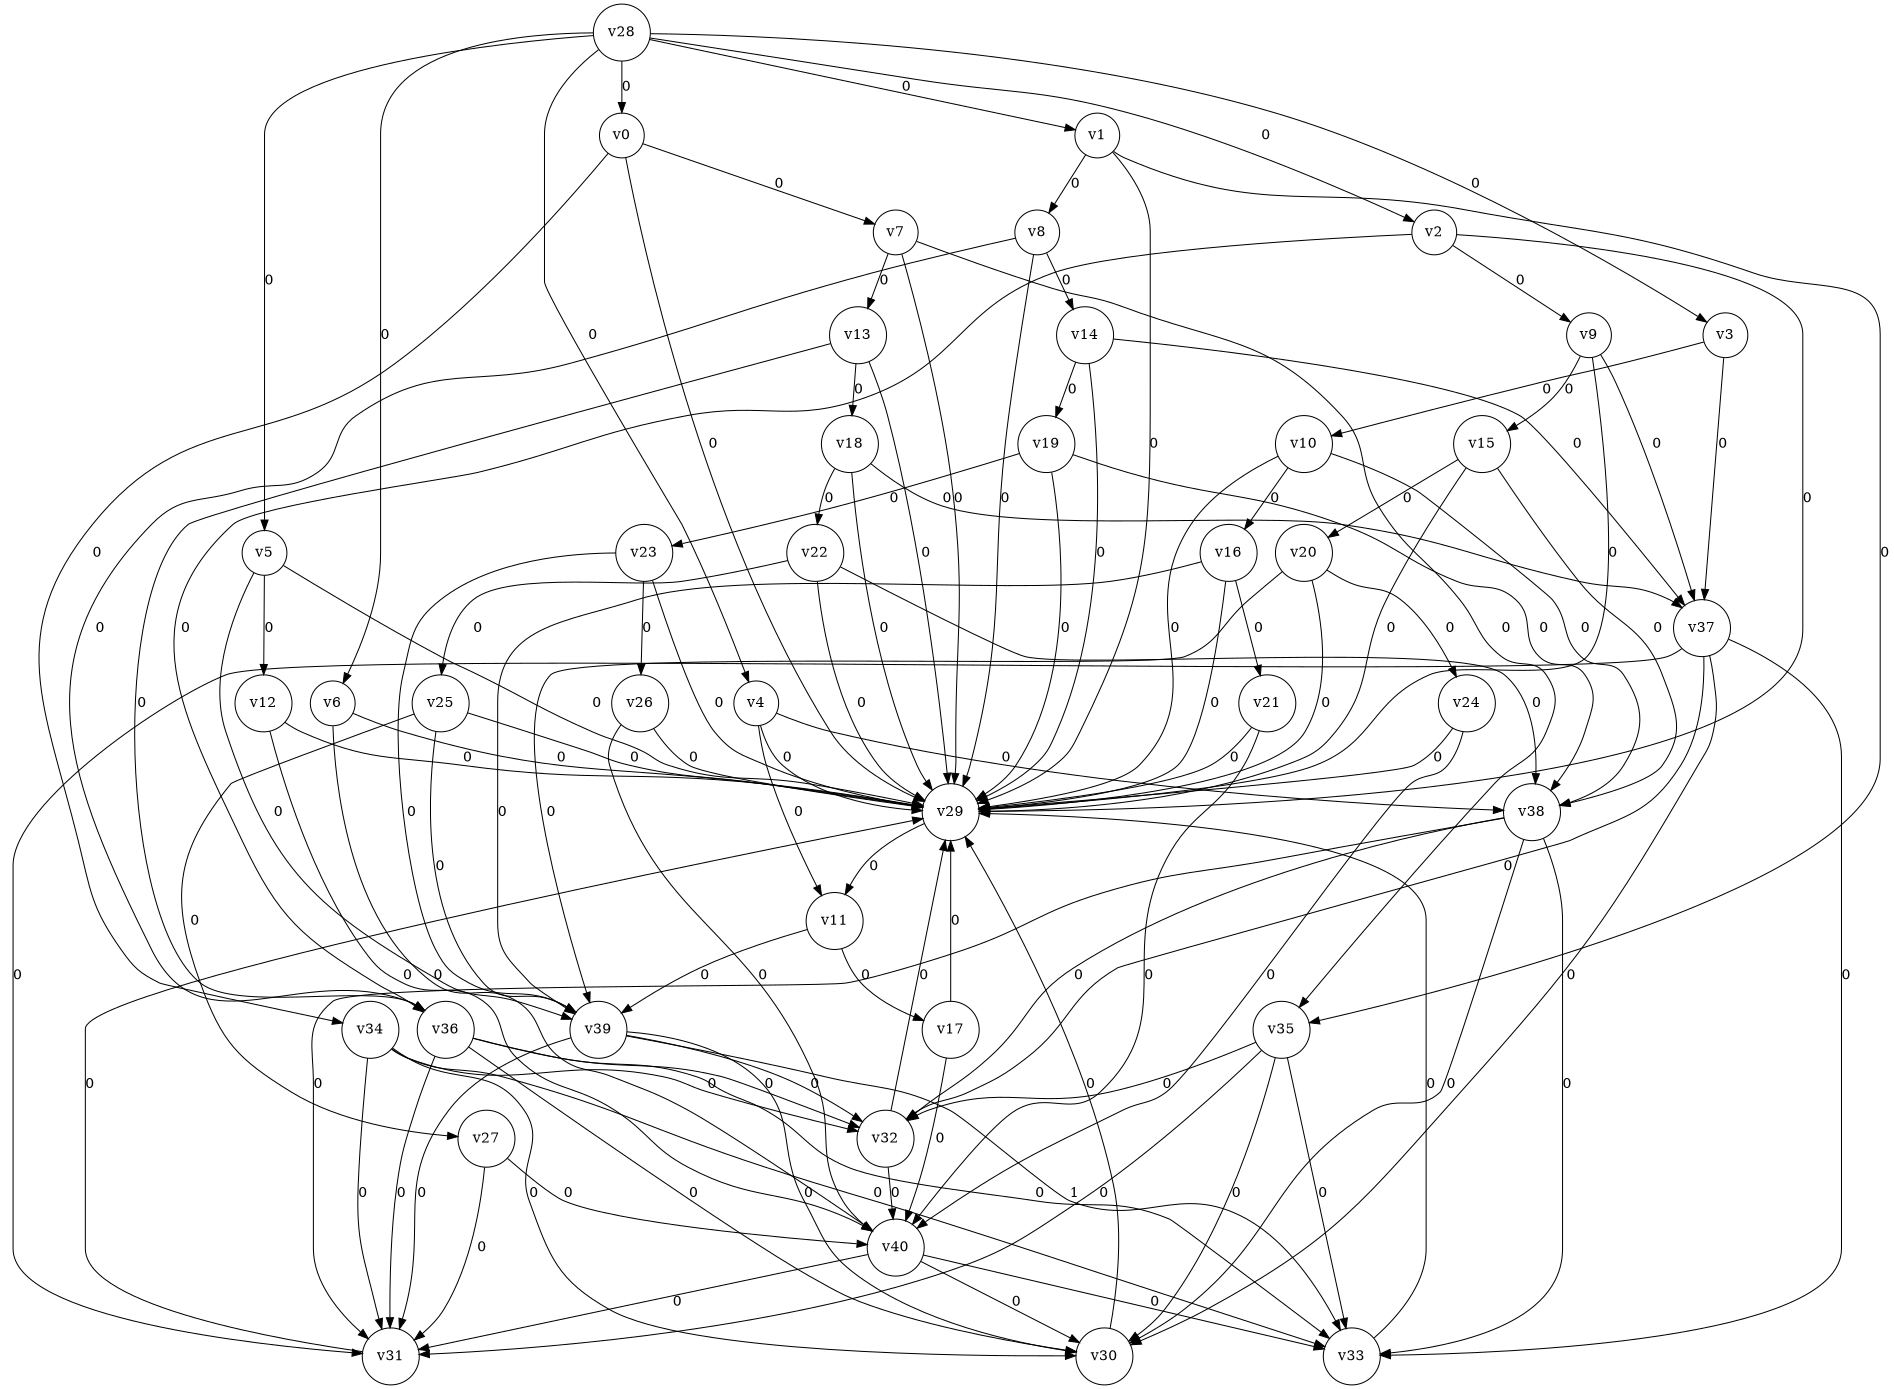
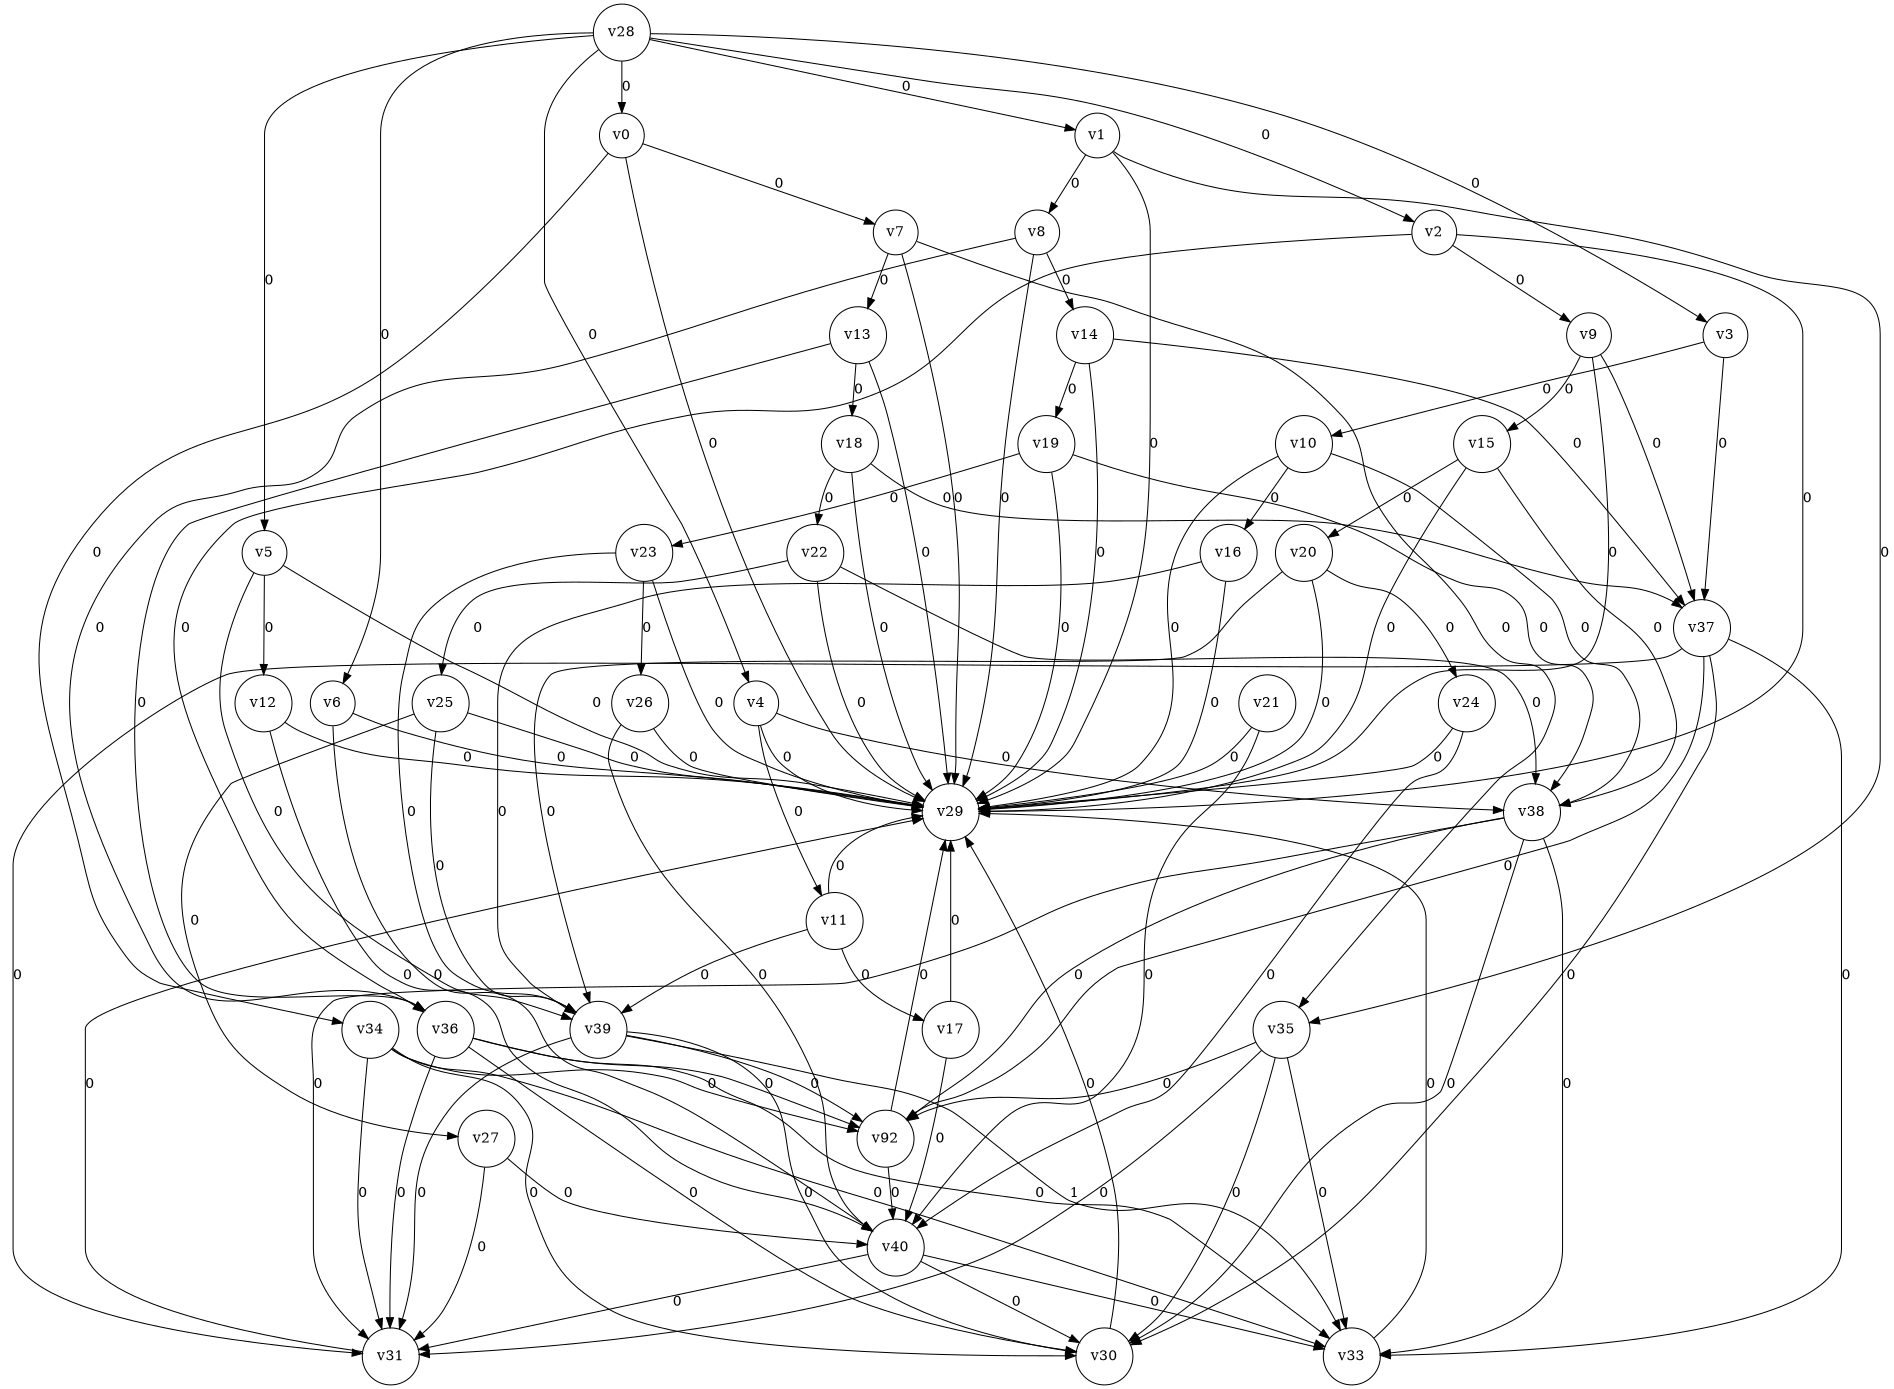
edge "v16" -> "v21": removed, label "0"
edge "v29" -> "v11": reversed
node "v32": label "v32" -> "v92"
